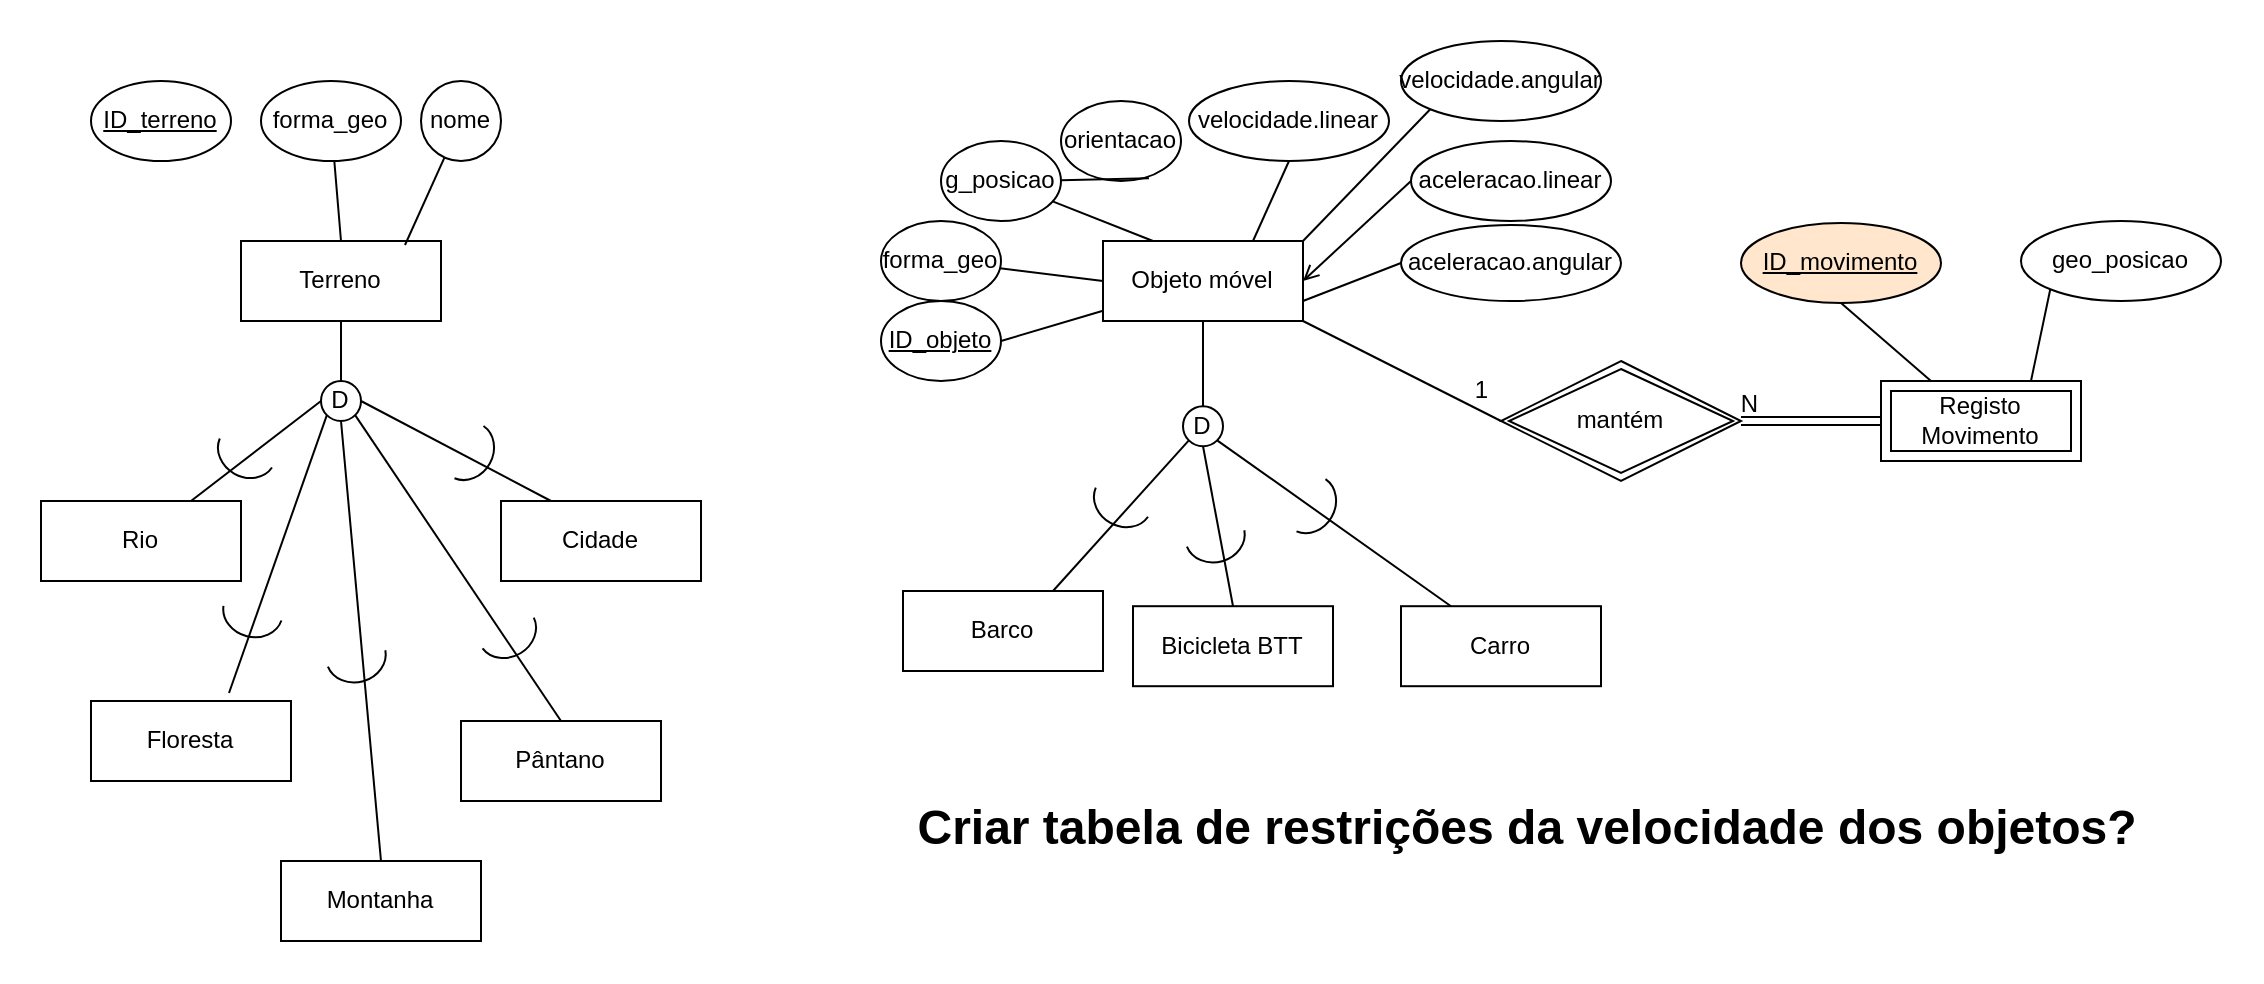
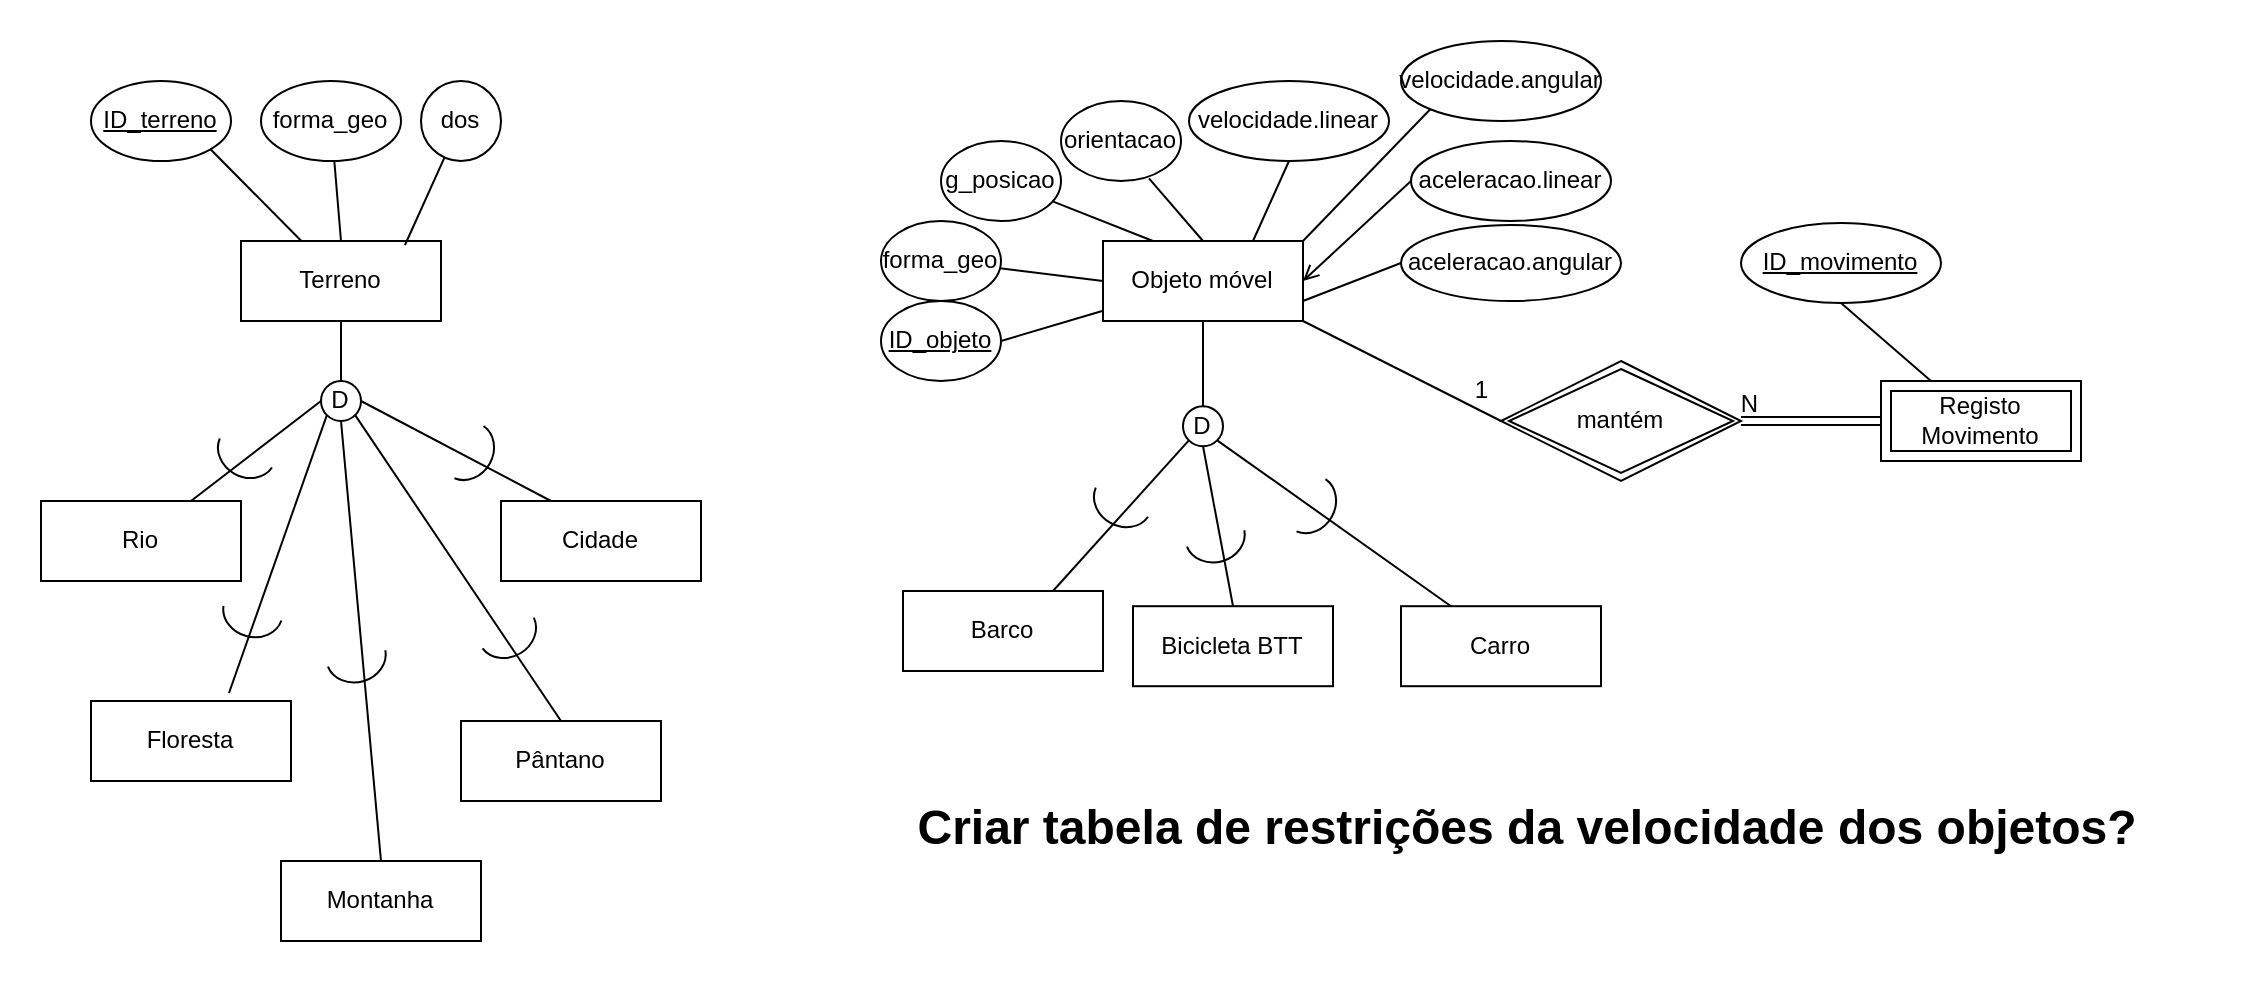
node "nome": label "nome" -> "dos"
edge "orientacao" -- "g_posicao": now "orientacao" -- "Objeto móvel"
edge "ID_terreno" -- "Terreno": added
node "geo_posicao": removed
node "ID_movimento": fillcolor #ffe6cc -> #ffffff
edge "geo_posicao" -- "Registo Movimento": removed
